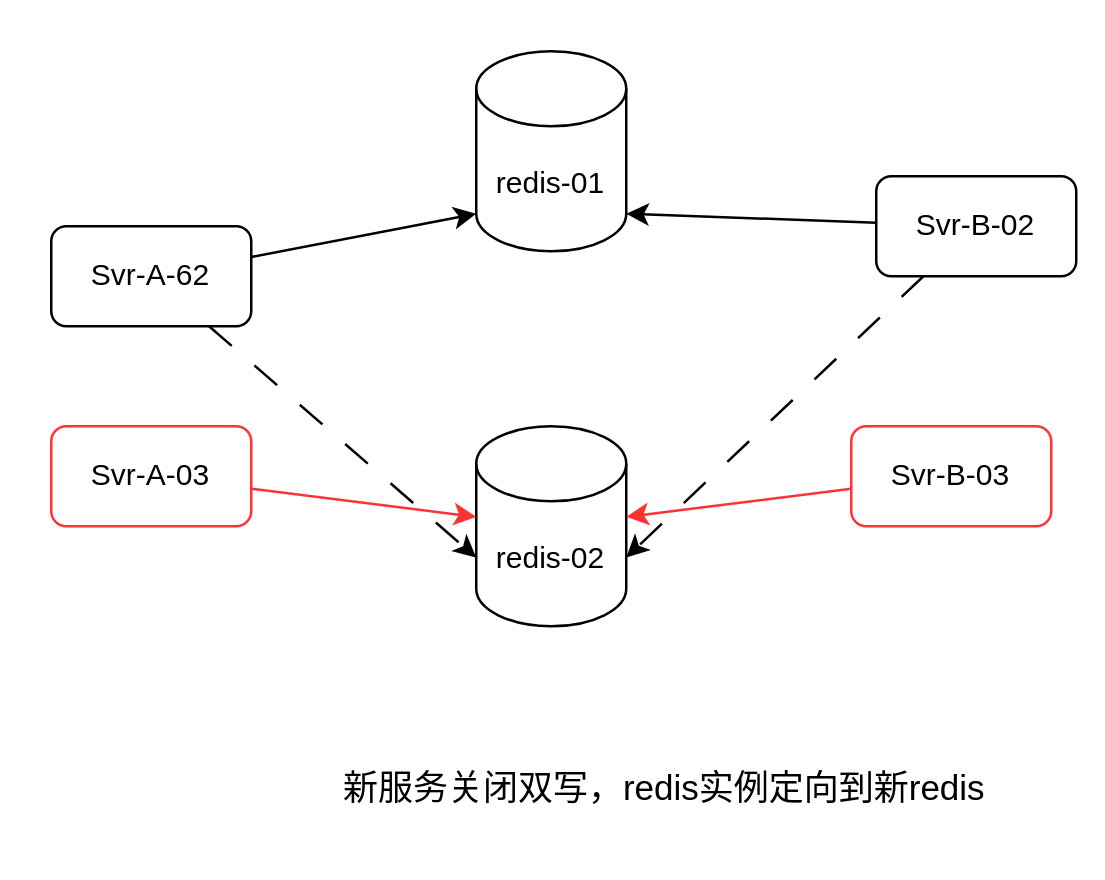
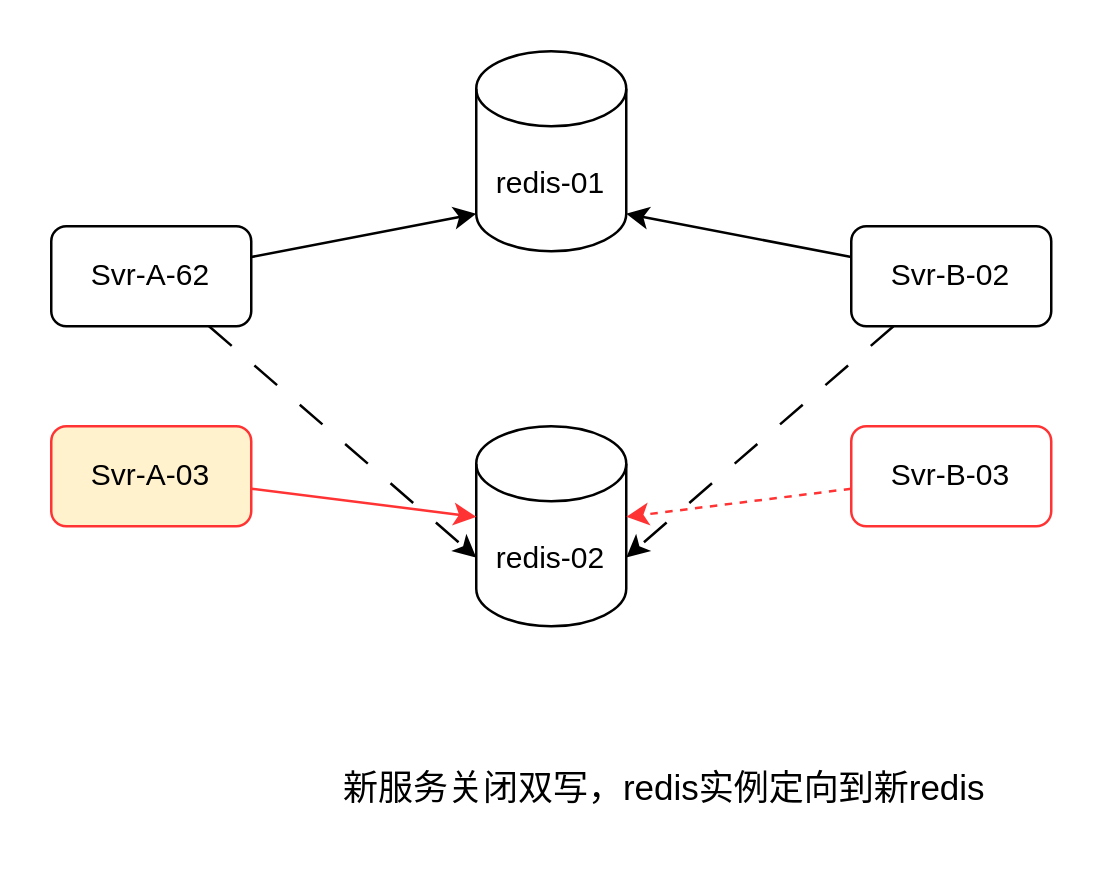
node "Svr-B-02": moved (976, 226) -> (951, 276)
node "Svr-A-03": fillcolor #ffffff -> #fff2cc
edge "Svr-B-03" -> "redis-02": style solid -> dashed
